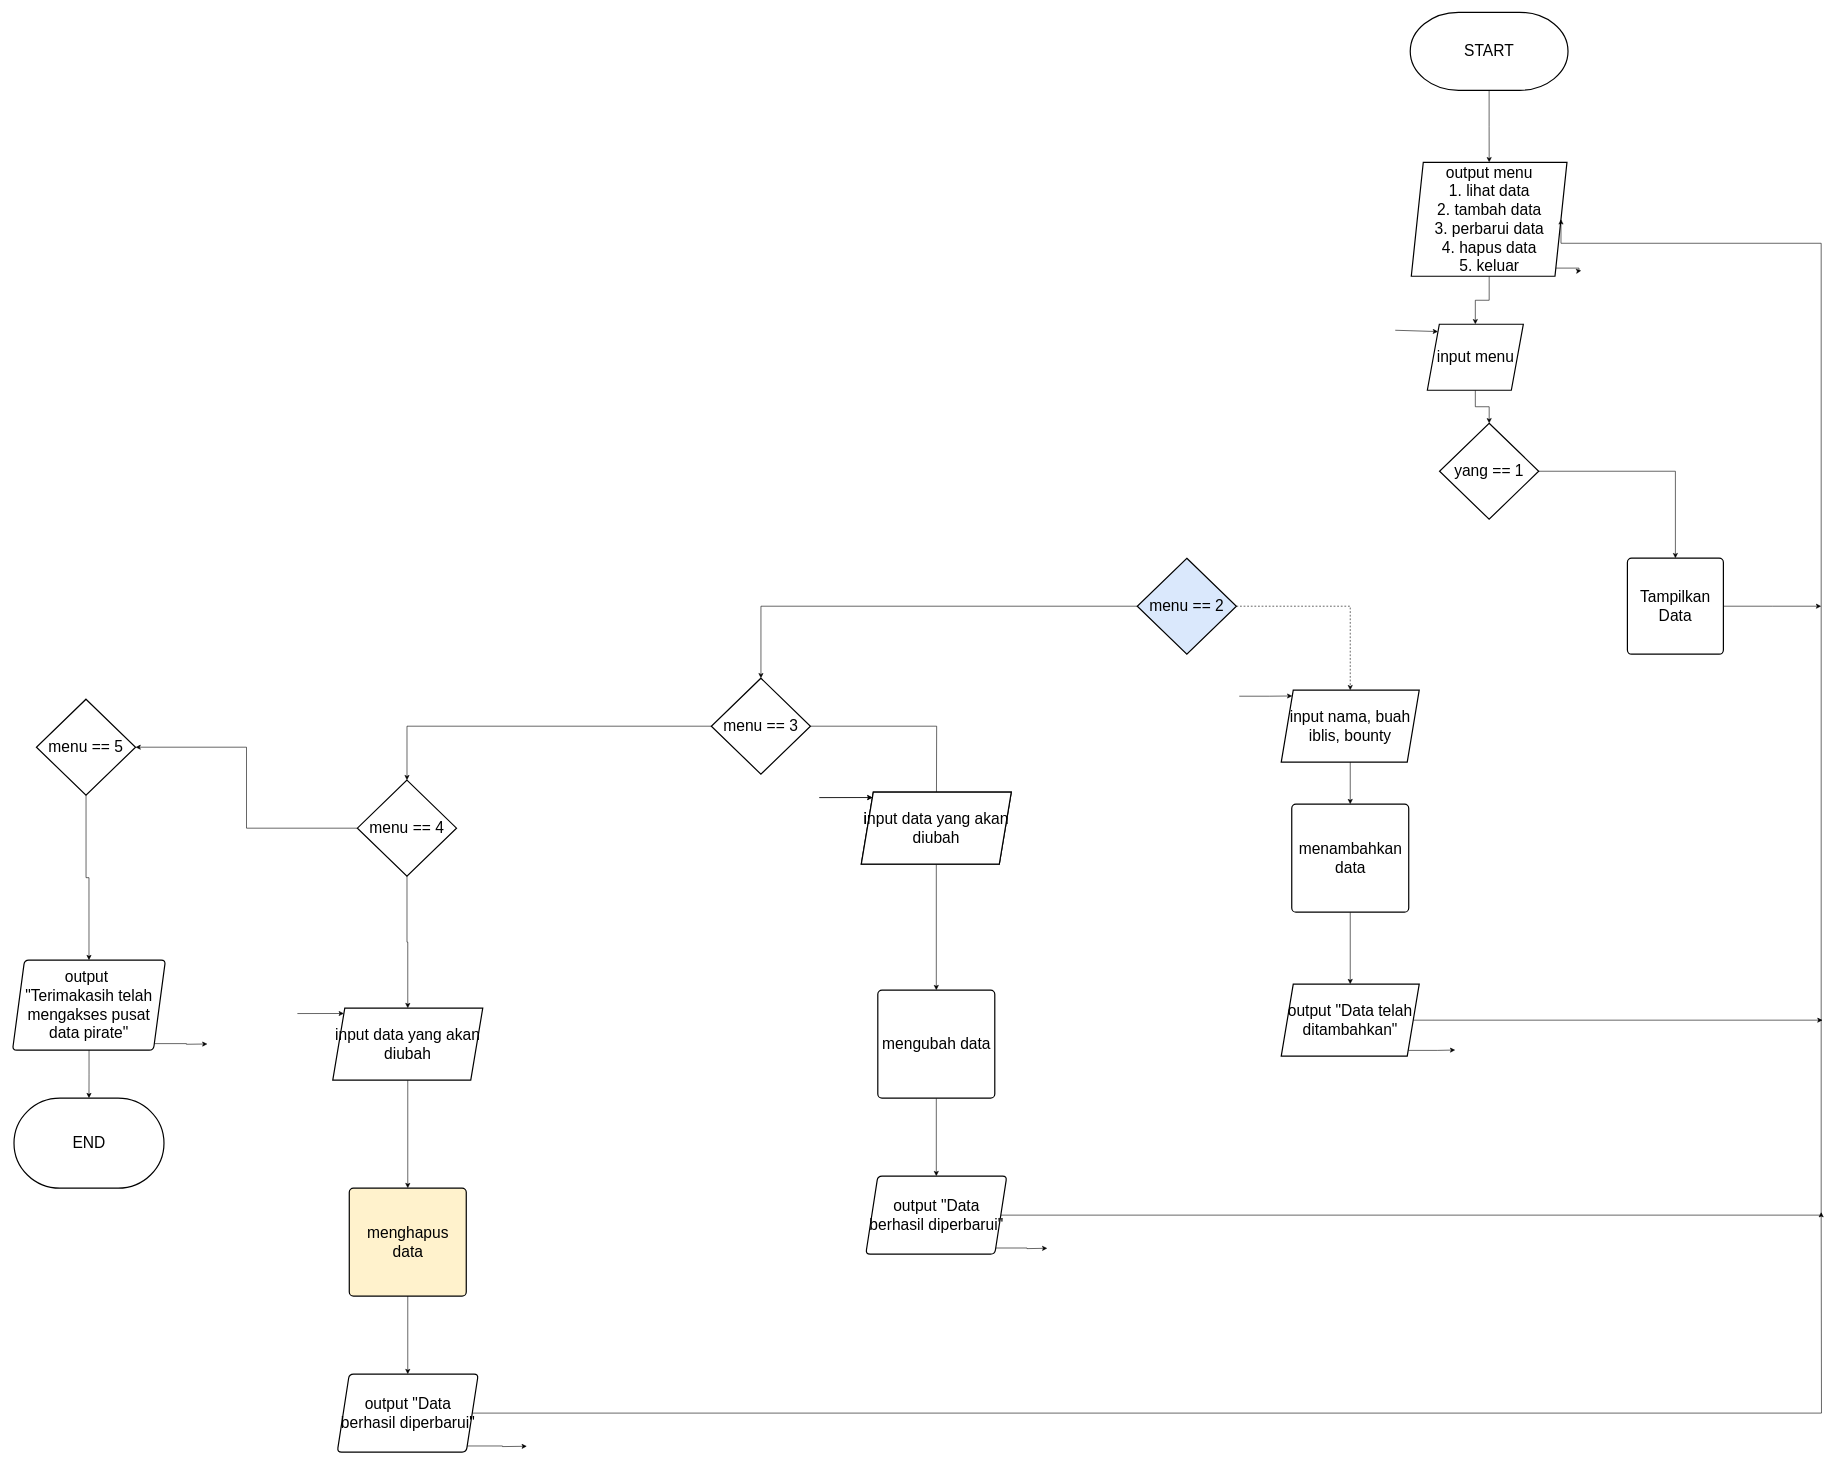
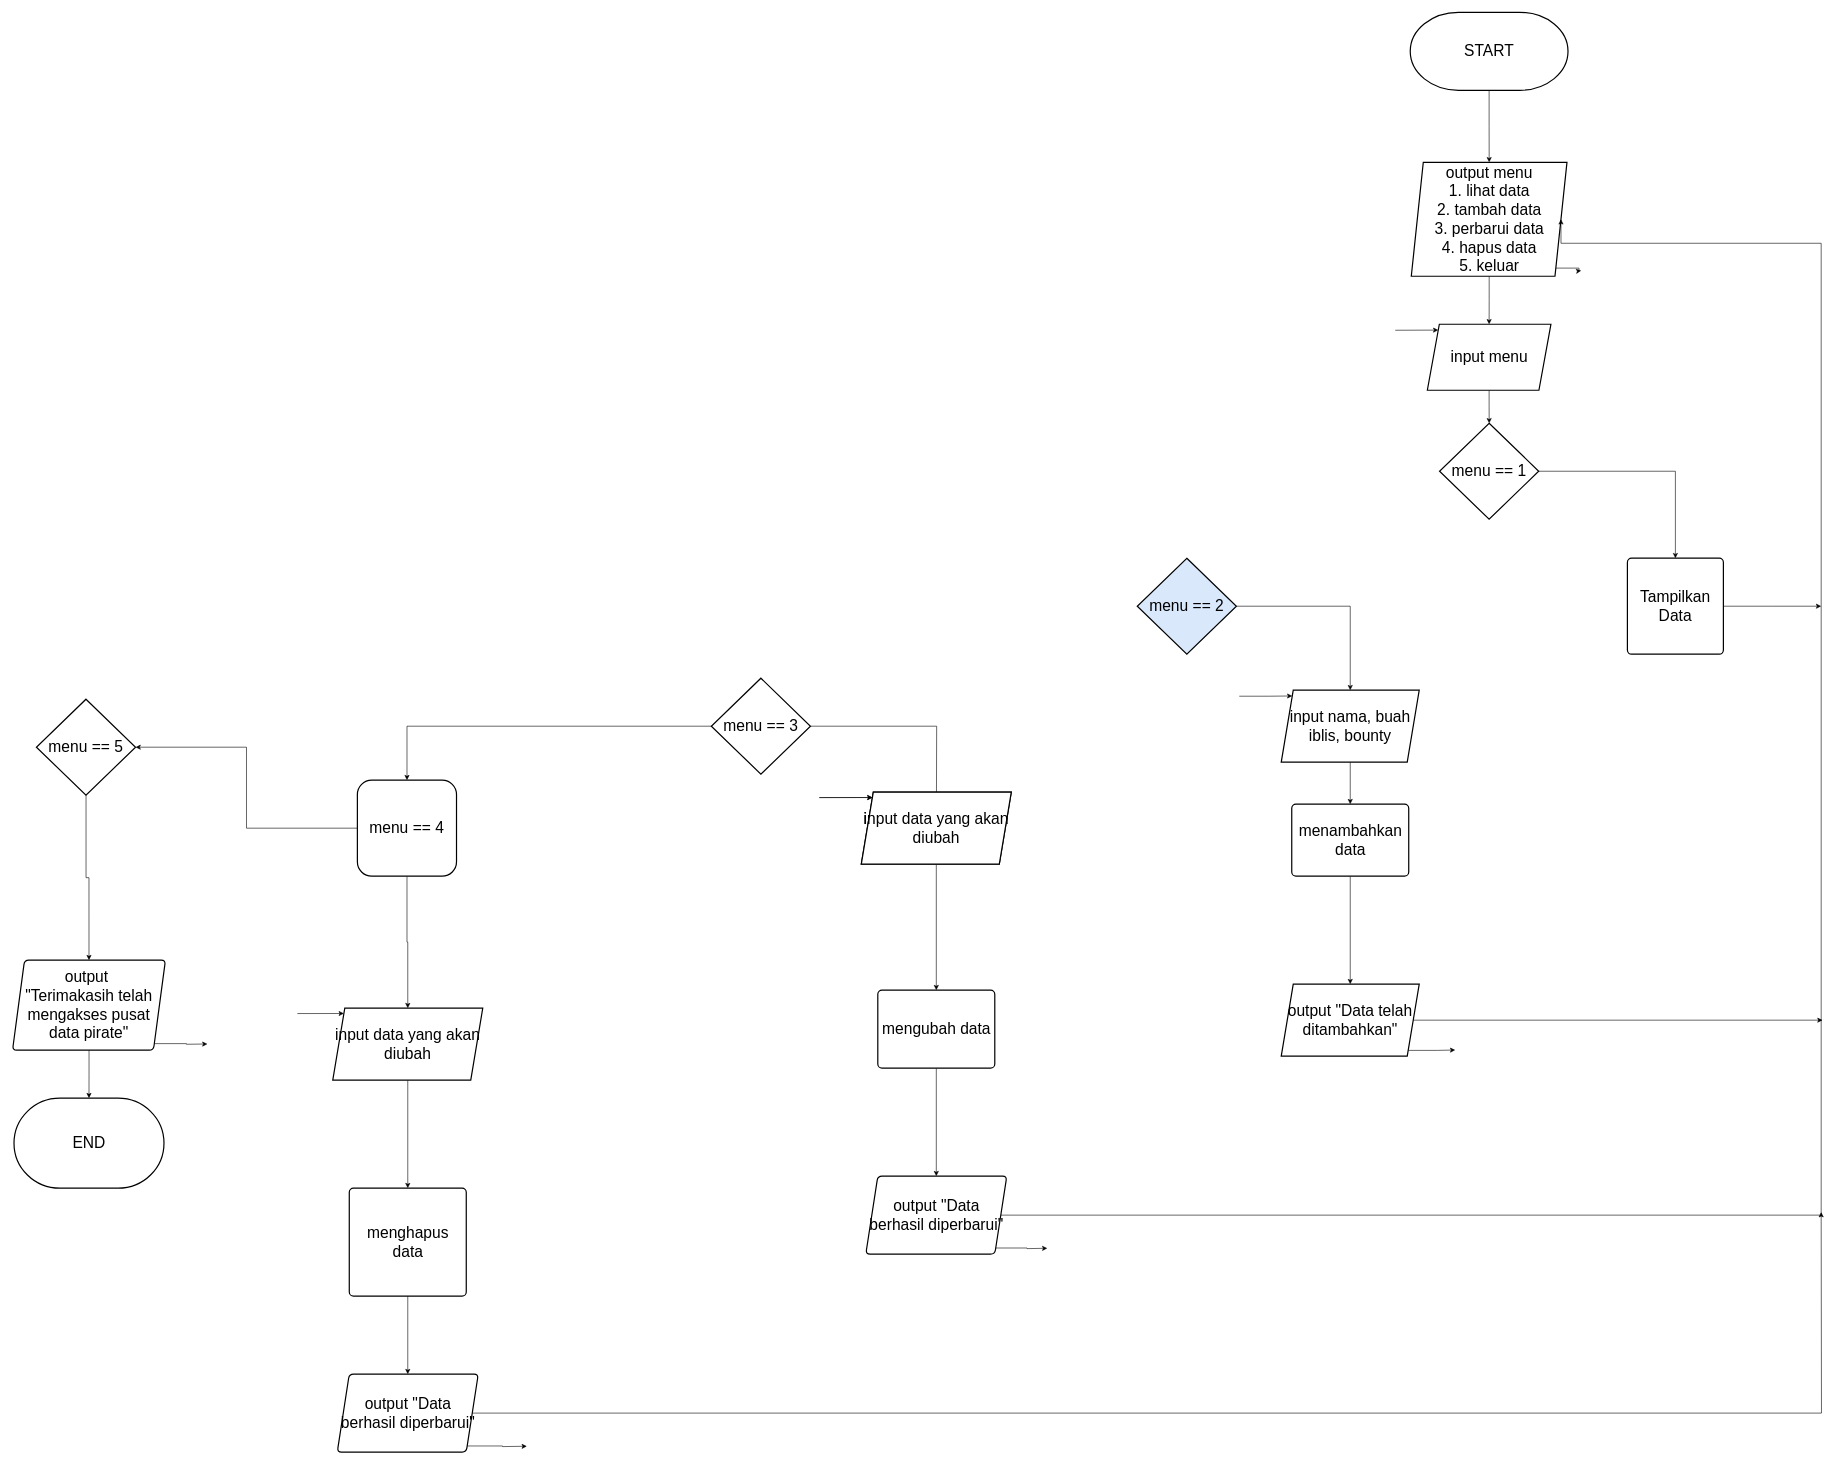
node "input menu": size 96x66 -> 124x66
node "yang == 1": label "yang == 1" -> "menu == 1"
edge "menu == 2" -> "menu == 3": removed
edge "menu == 2" -> "input nama, buah iblis, bounty": style dashed -> solid
node "menu == 4": shape diamond -> rounded rectangle
node "menambahkan data": size 117x108 -> 117x72
node "mengubah data": size 117x108 -> 117x78
node "menghapus data": fillcolor #fff2cc -> #ffffff
